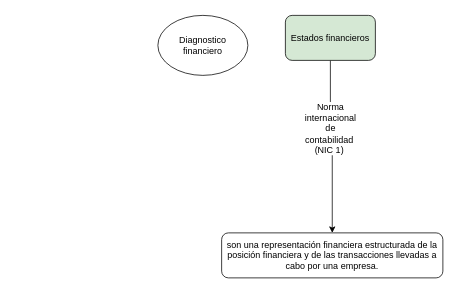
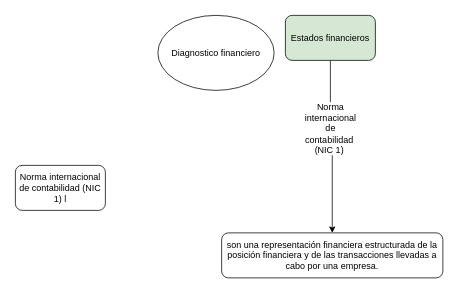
node "Diagnostico financiero": size 90x60 -> 116x75
node "Norma internacional de contabilidad (NIC 1) l": added
